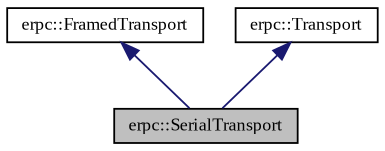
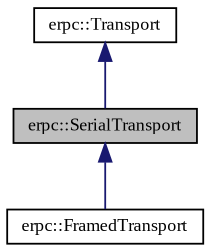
edge "erpc::SerialTransport" -> "erpc::FramedTransport": reversed
